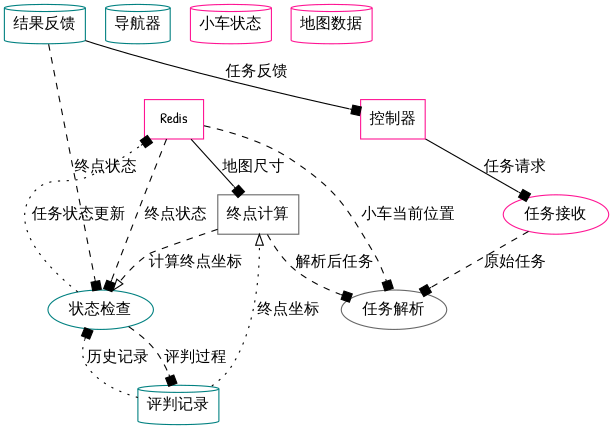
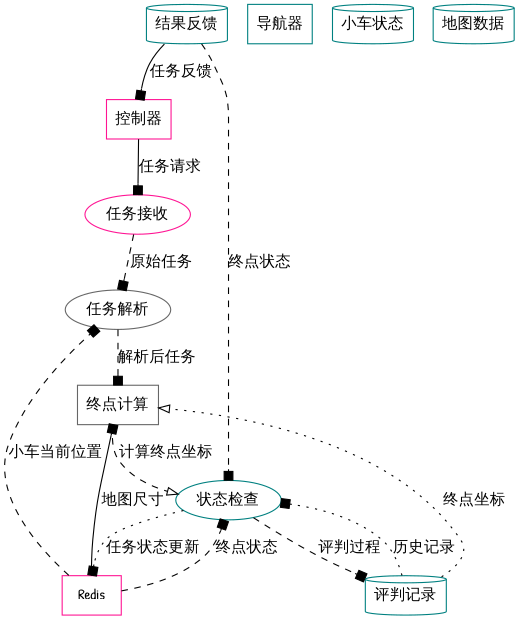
node "导航器": shape cylinder -> box
node "小车状态": color deeppink -> teal
node "地图数据": color deeppink -> teal
edge "终点计算" -> "任务解析": reversed
